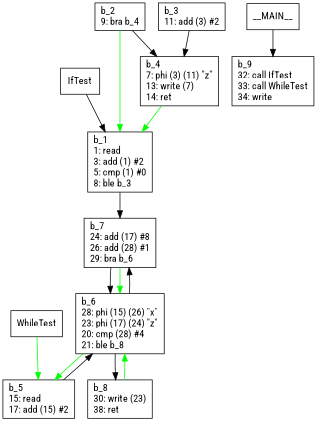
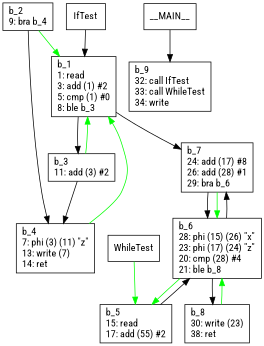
edge "b_1 1: read 3: add (1) #2 5: cmp (1) #0 8: ble b_3" -> "b_3 11: add (3) #2": added
edge "b_3 11: add (3) #2" -> "b_1 1: read 3: add (1) #2 5: cmp (1) #0 8: ble b_3": added
node "b_5 15: read 17: add (15) #2": label "b_5 15: read 17: add (15) #2" -> "b_5 15: read 17: add (55) #2"
